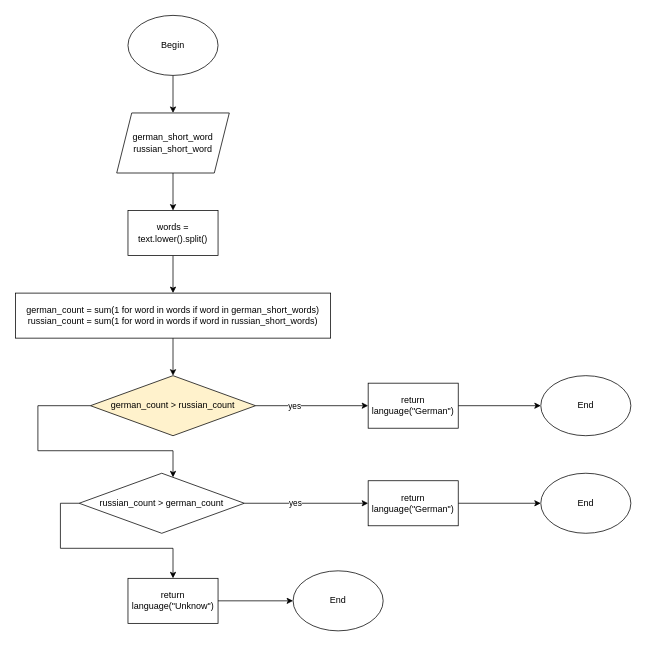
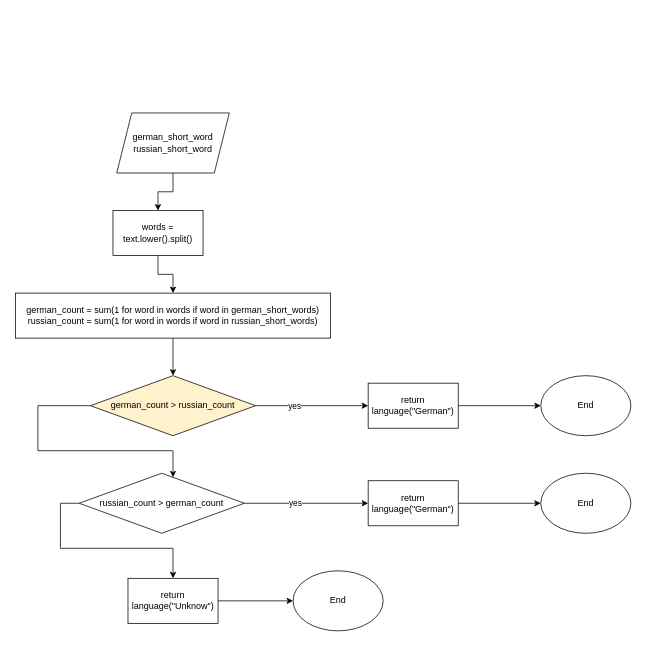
node "Begin": removed
edge "Begin" -> "german_short_word russian_short_word": removed
node "words = text.lower().split()": moved (173, 233) -> (158, 233)
